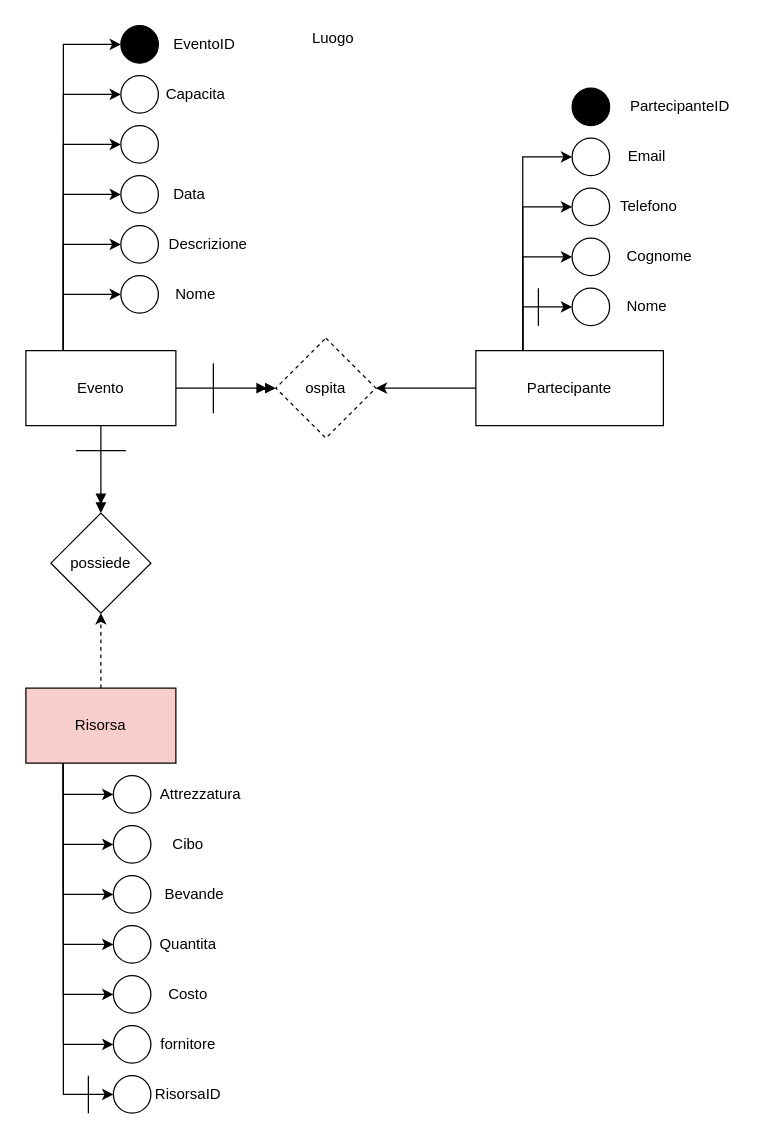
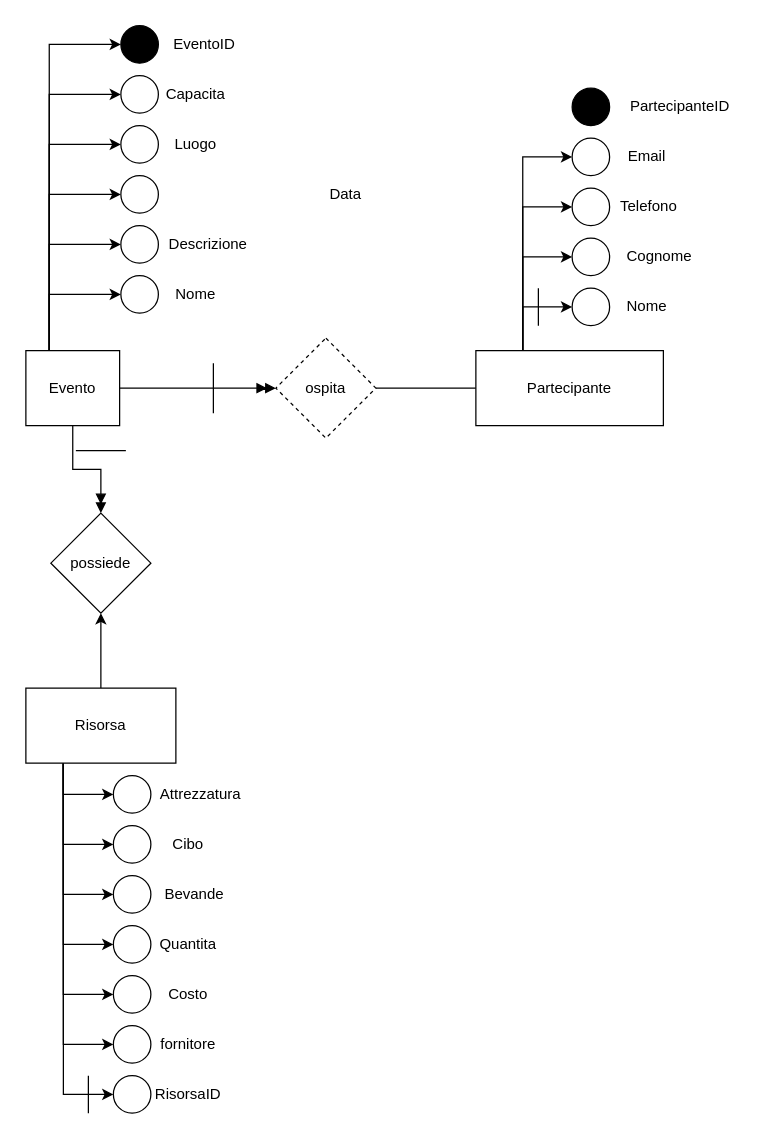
node "Luogo": moved (333, 38) -> (196, 144)
node "Data": moved (189, 194) -> (346, 194)
node "Evento": size 150x75 -> 94x75
edge "Partecipante" -> "ospita": arrowhead classic -> none
edge "Risorsa" -> "possiede": style dashed -> solid
node "Risorsa": fillcolor #f8cecc -> #ffffff
